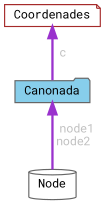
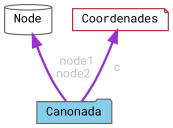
edge "Node" -> "Canonada": reversed
